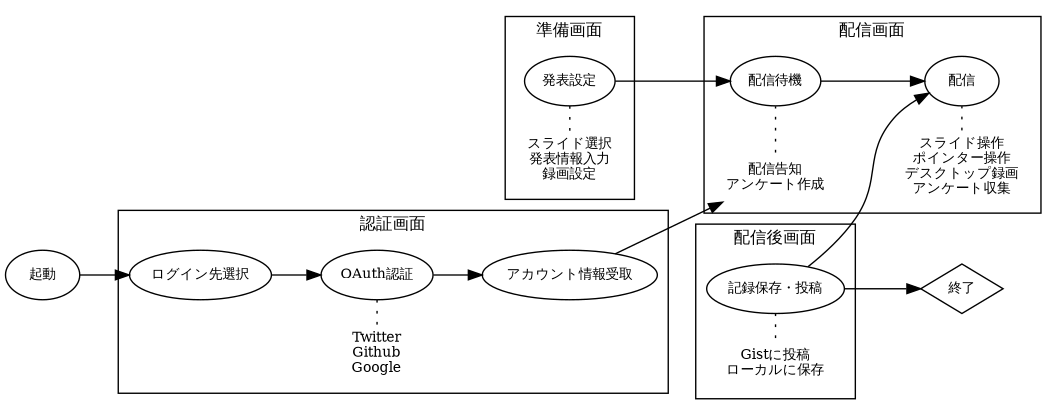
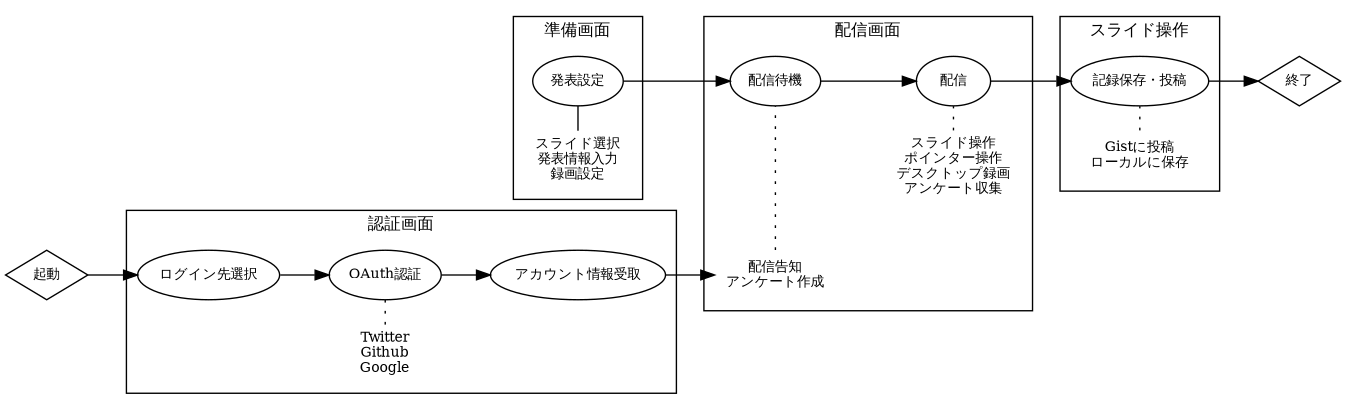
edge "発表設定" -- "スライド選択 発表情報入力 録画設定": style dotted -> solid
edge "記録保存・投稿" -> "配信": reversed
cluster "配信後画面": label "配信後画面" -> "スライド操作"
node "起動": shape ellipse -> diamond
